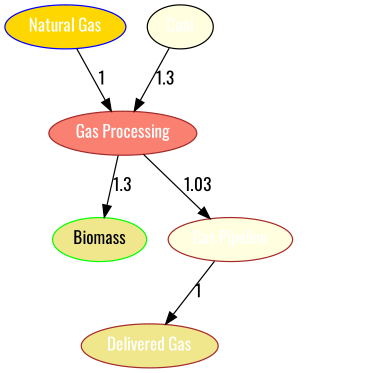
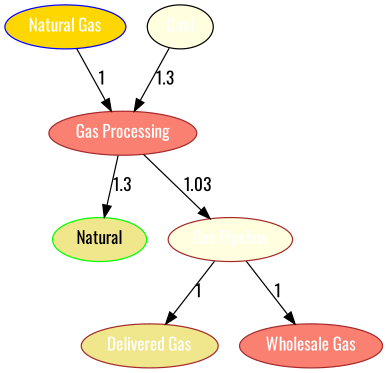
node "Biomass": label "Biomass" -> "Natural"
node "Wholesale Gas": added
